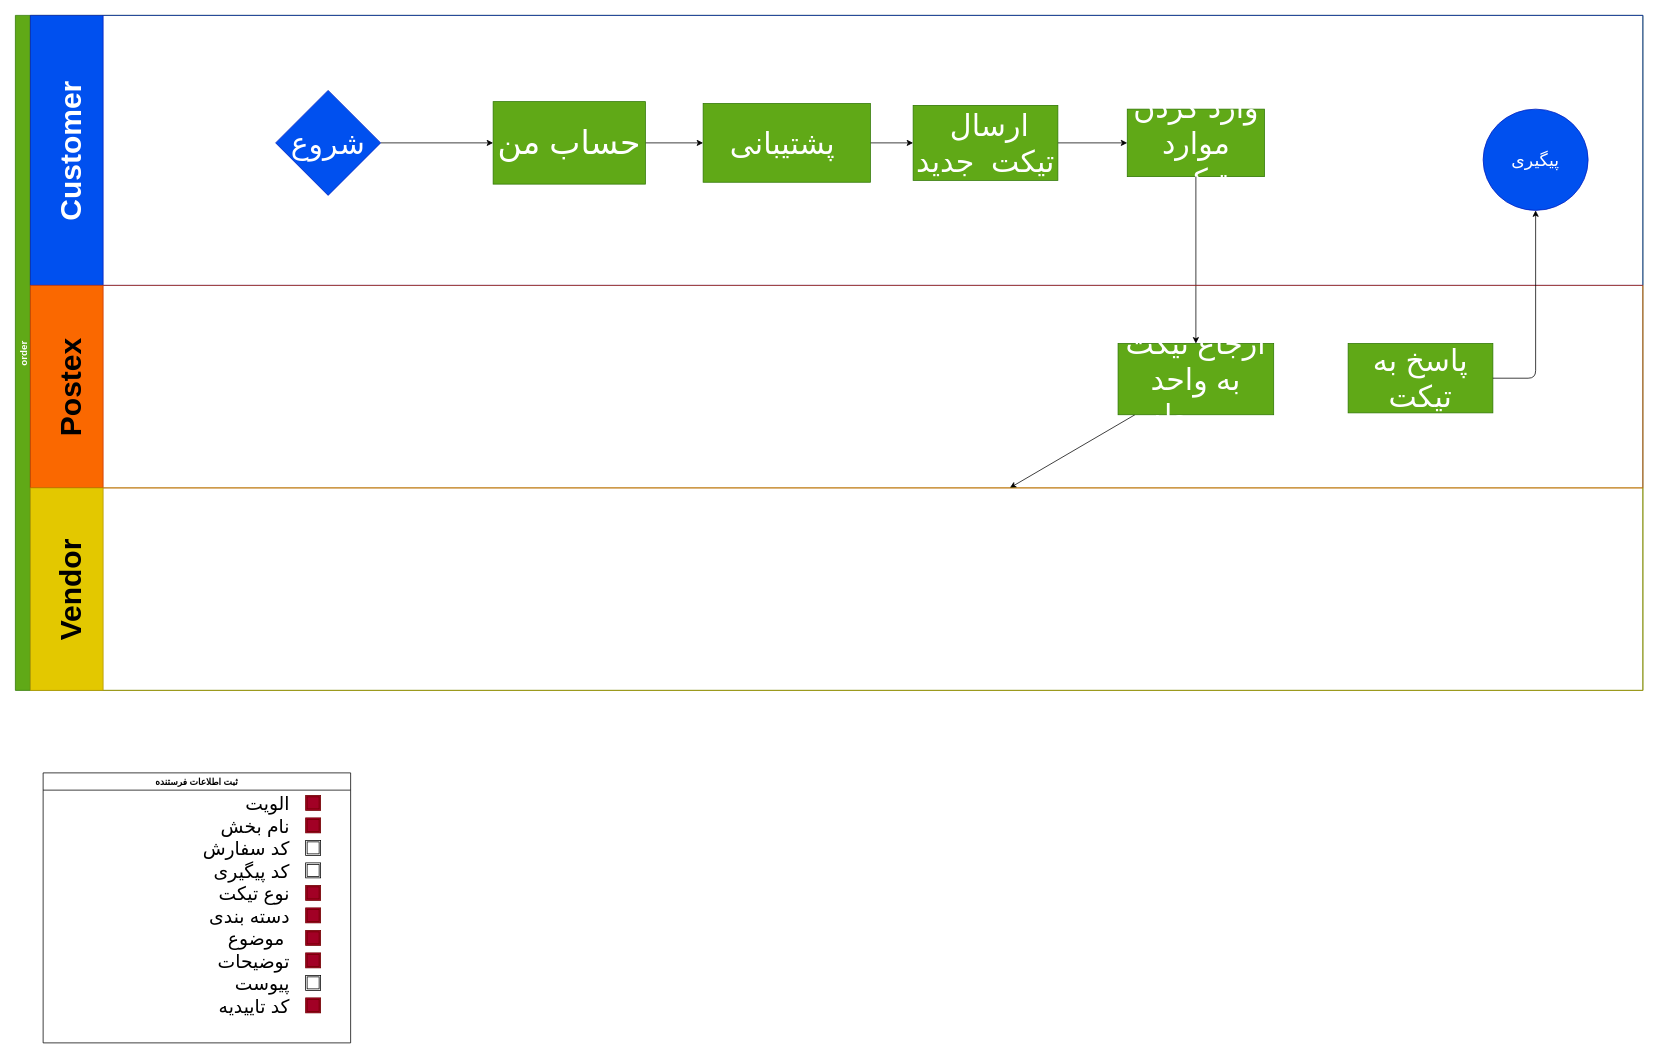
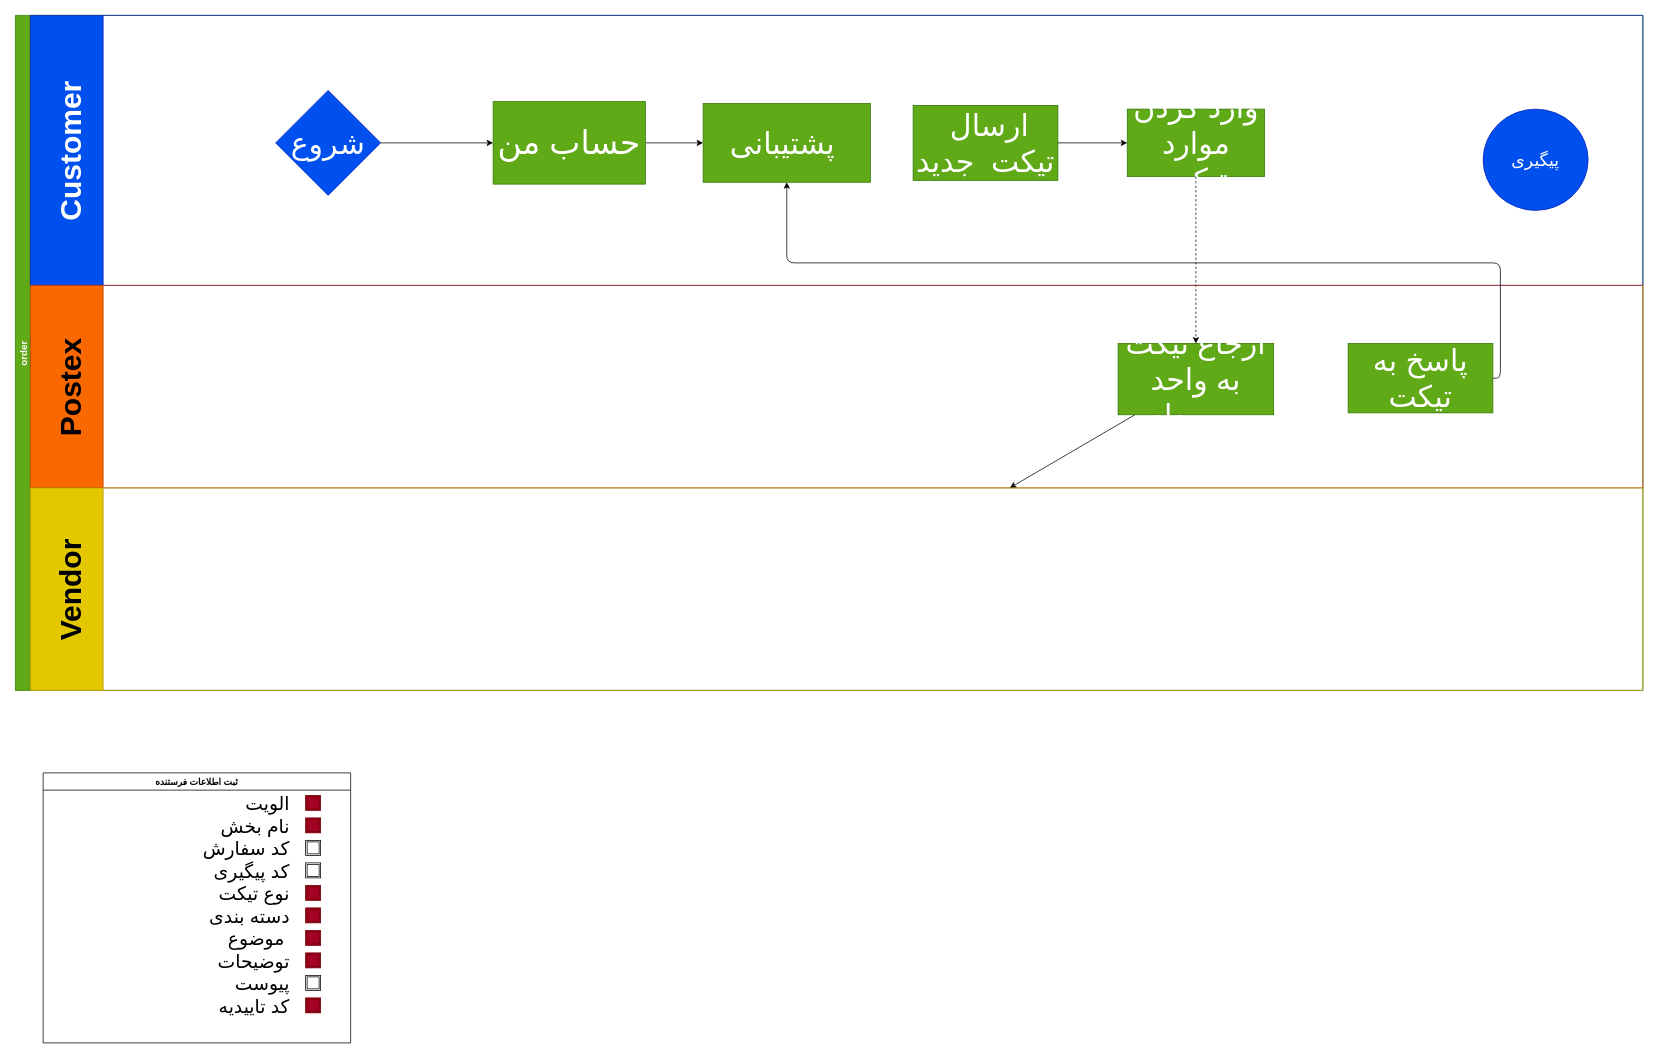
edge "پشتیبانی" -> "ارسال تیکت جدید": removed
edge "وارد کردن موارد تیکت" -> "ارجاع تیکت به واحد مربوطه": style solid -> dashed
edge "پاسخ به تیکت" -> "پیگیری": now "پاسخ به تیکت" -> "پشتیبانی"
